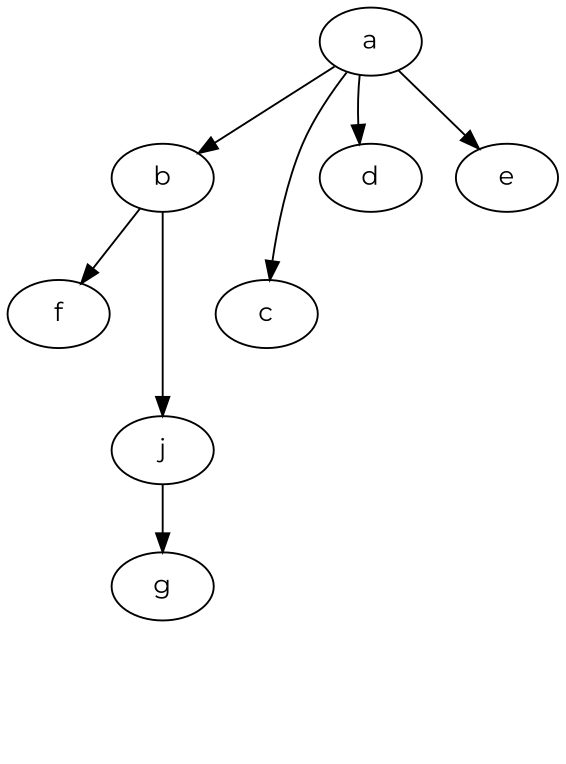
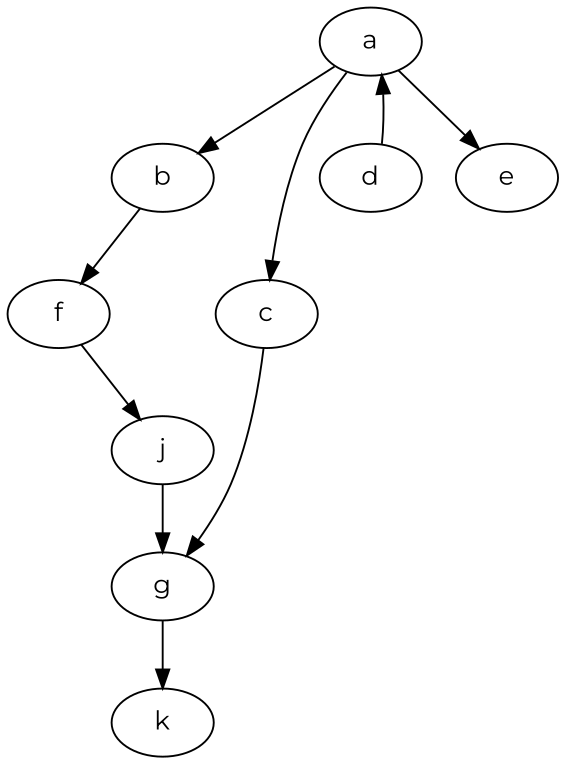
edge "a" -> "d": reversed
edge "b" -> "j": now "f" -> "j"
edge "c" -> "g": added
node "k": added
